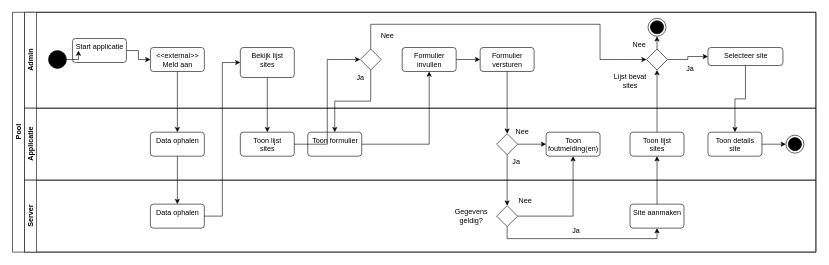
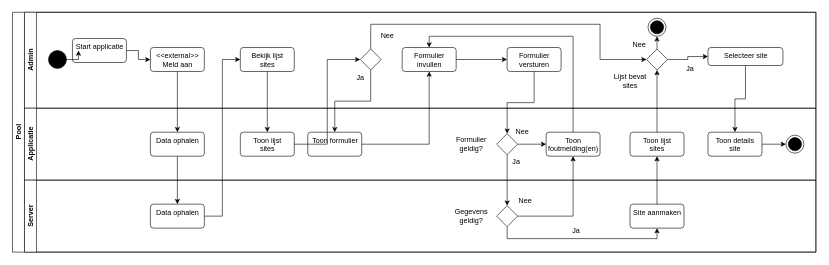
edge "Toon foutmelding(en)" -> "Formulier invullen": added
node "Formulier versturen": moved (507, 60) -> (534, 60)
node "Bekijk lijst sites": size 54x30 -> 54x24
node "Formulier geldig?": added
